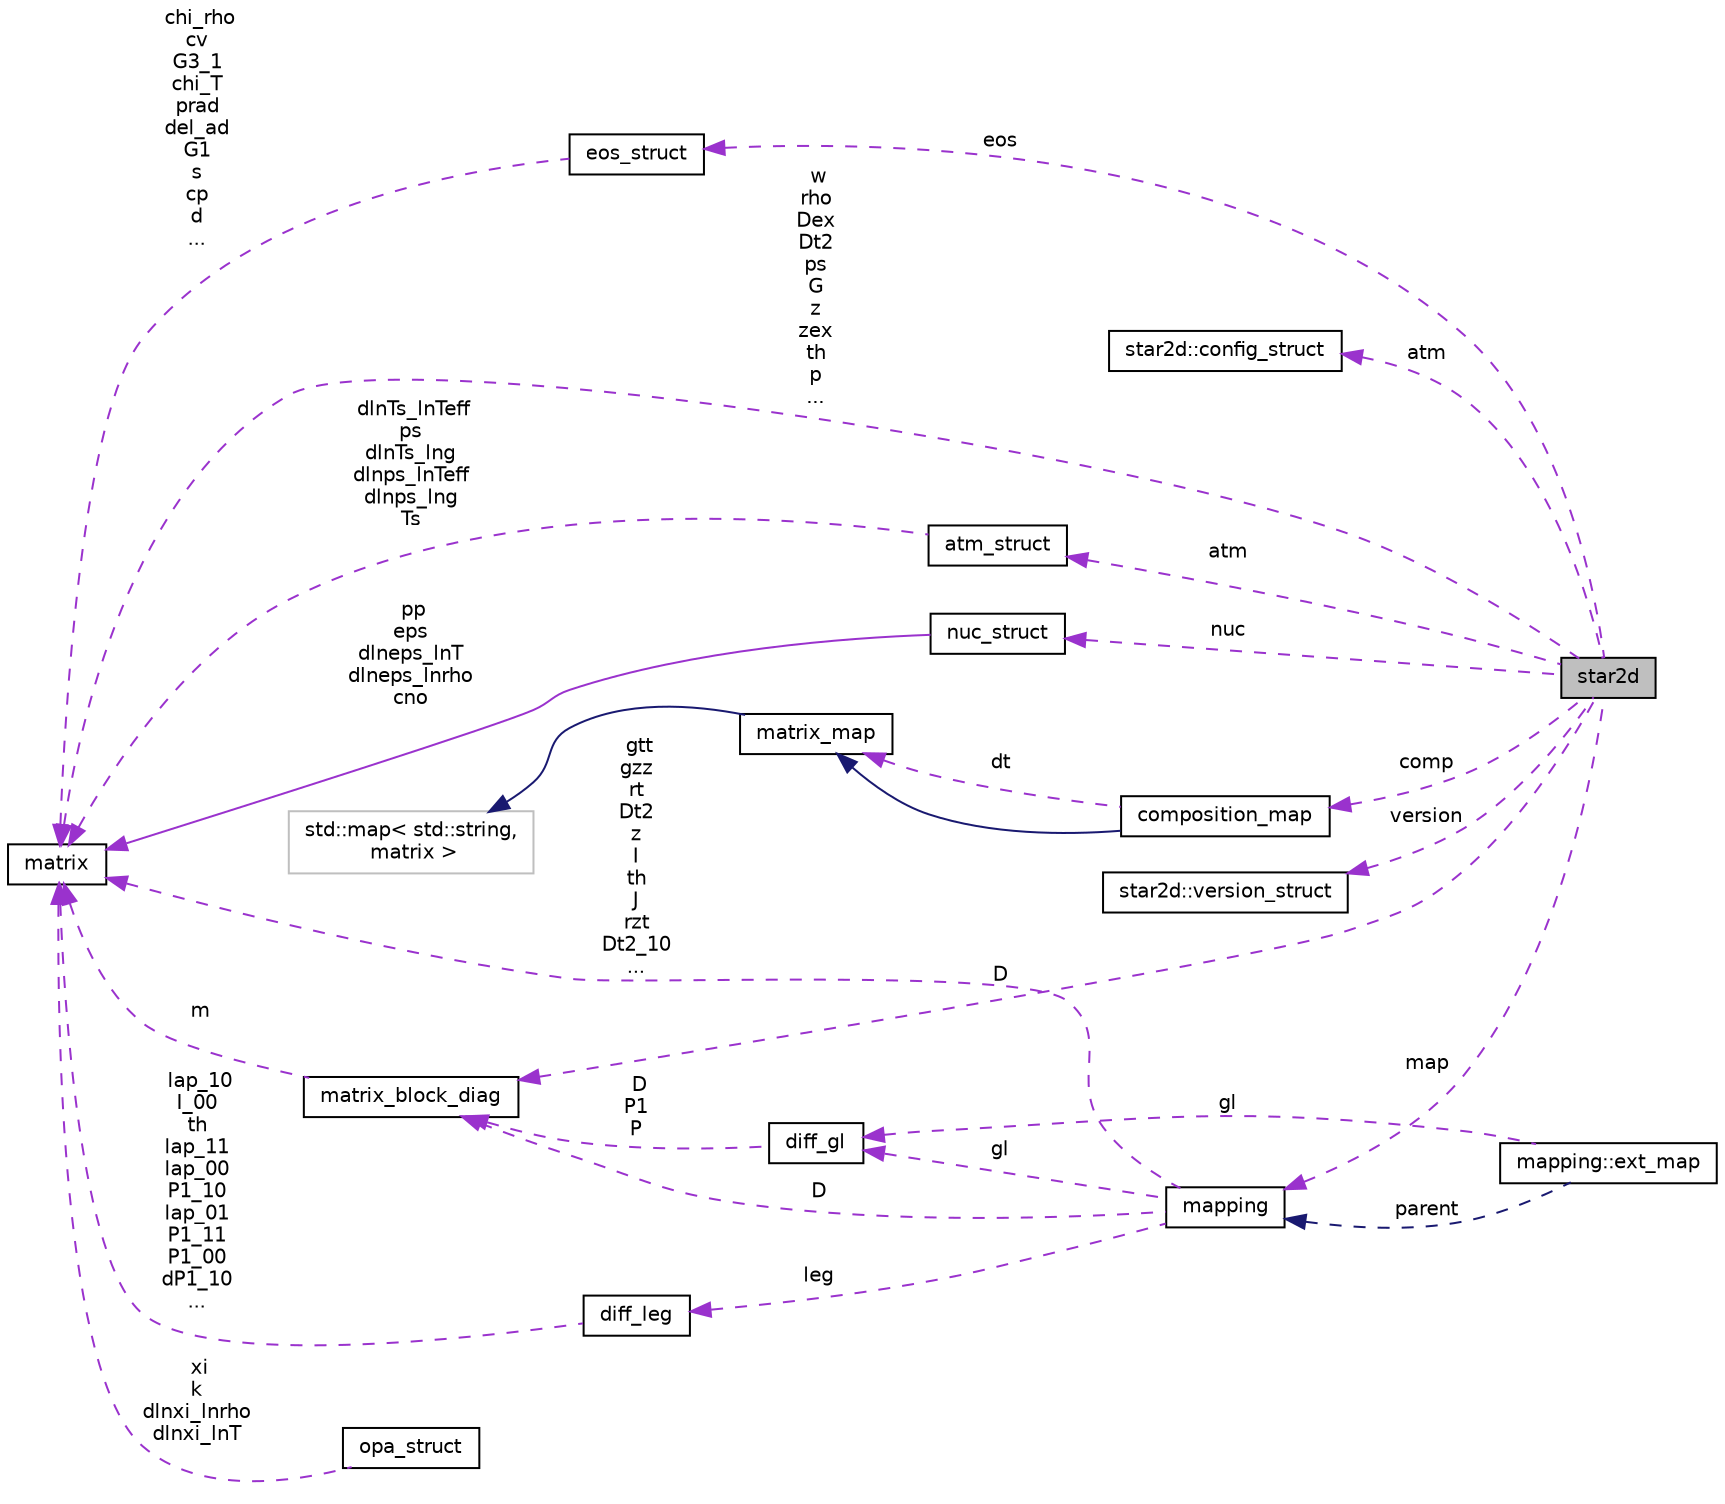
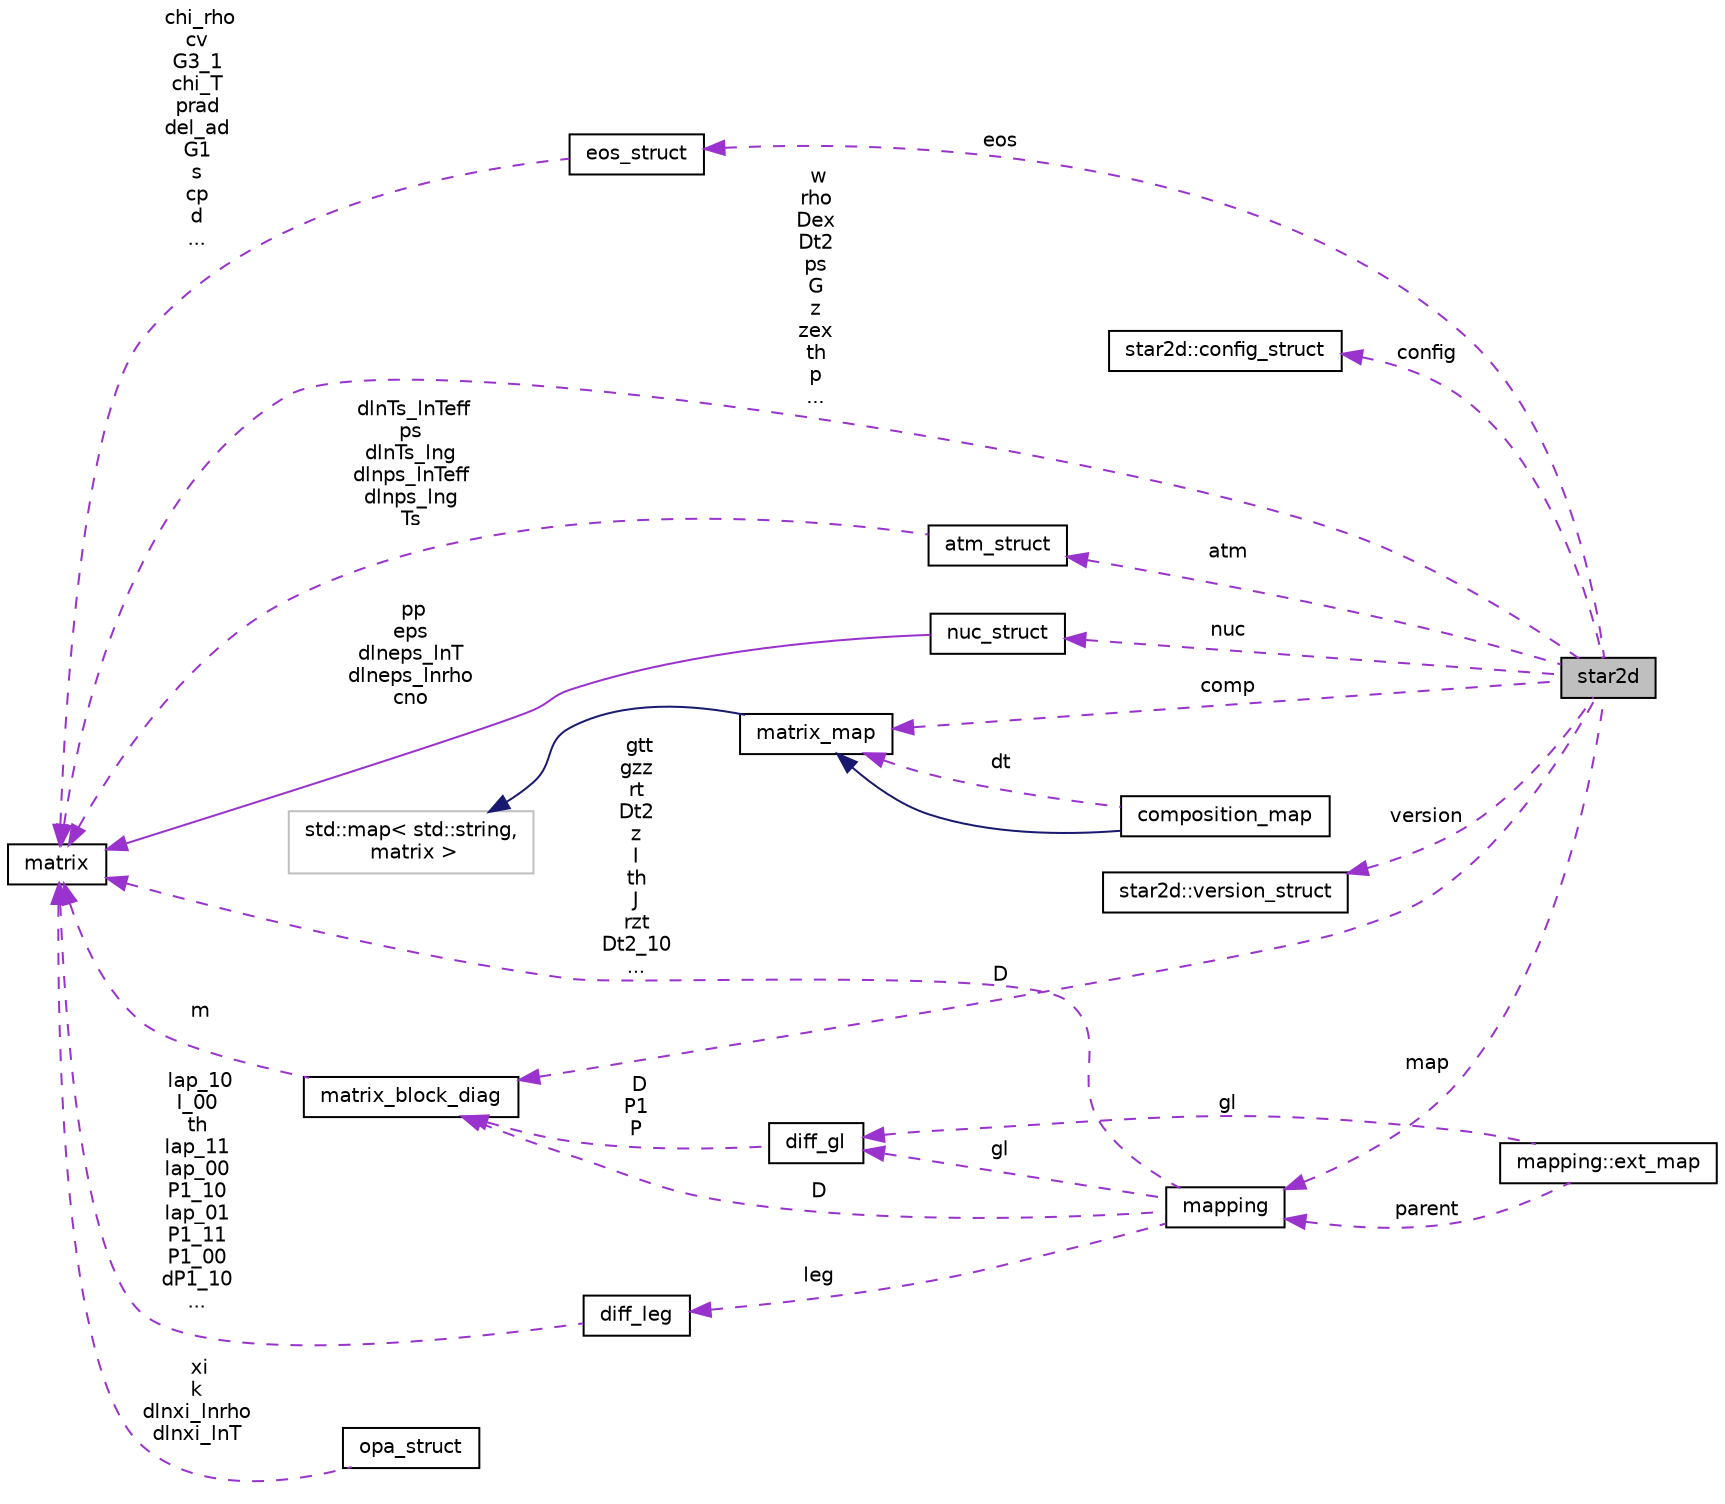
edge "star2d" -> "star2d::config_struct": label " atm" -> " config"
edge "star2d" -> "composition_map": now "star2d" -> "matrix_map"
edge "mapping::ext_map" -> "mapping": color midnightblue -> darkorchid3
